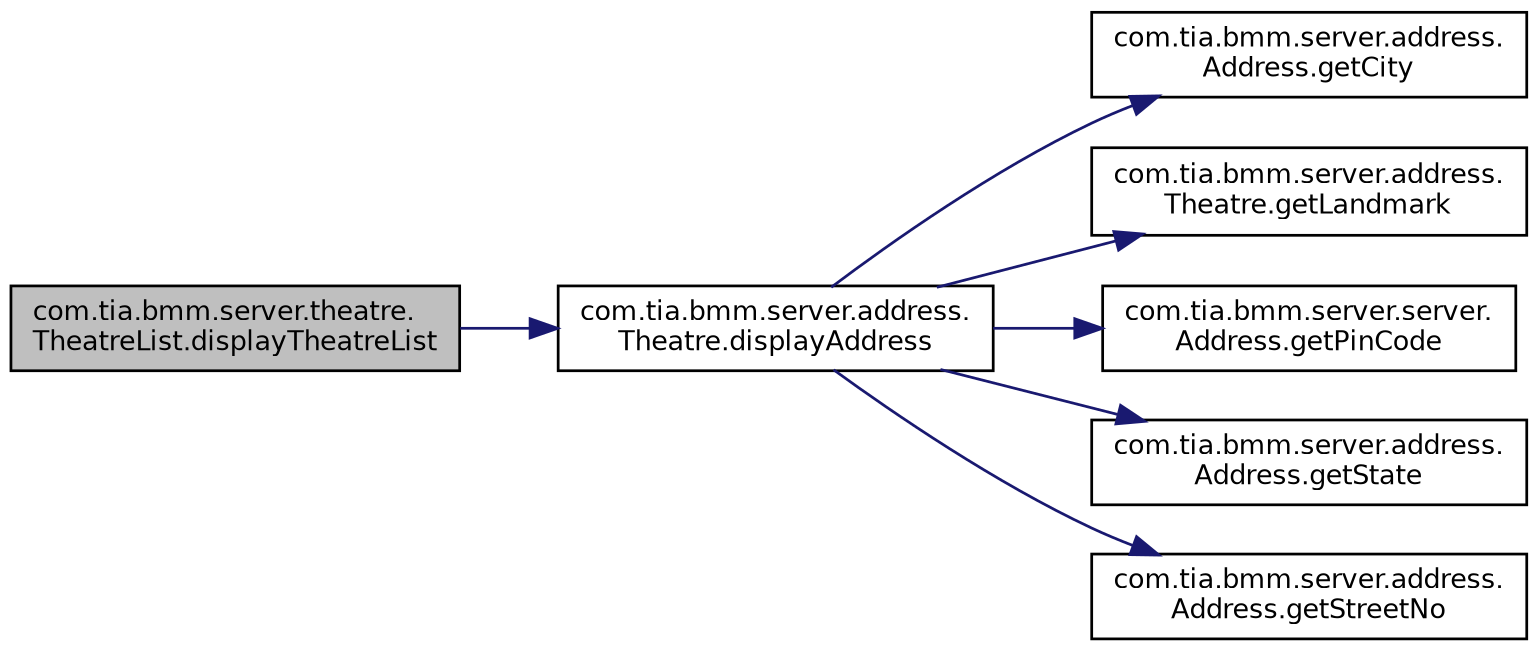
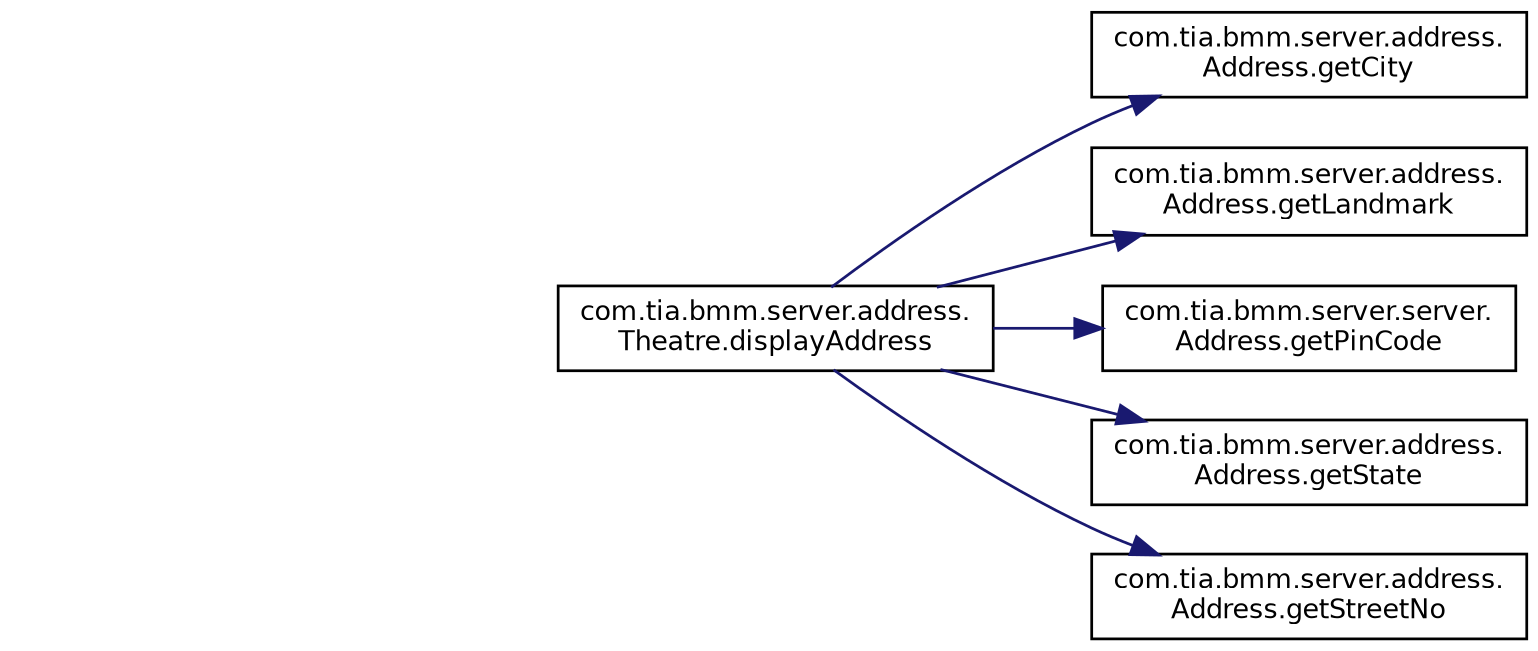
node "com.tia.bmm.server.address. Theatre.getLandmark": label "com.tia.bmm.server.address. Theatre.getLandmark" -> "com.tia.bmm.server.address. Address.getLandmark"
node "com.tia.bmm.server.theatre. TheatreList.displayTheatreList": removed
